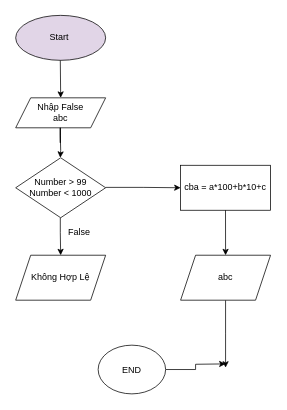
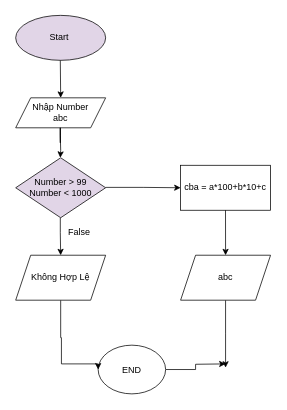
node "Nhập False abc": label "Nhập False abc" -> "Nhập Number abc"
node "Number > 99 Number < 1000": fillcolor #ffffff -> #e1d5e7
edge "Không Hợp Lệ" -> "END": added
